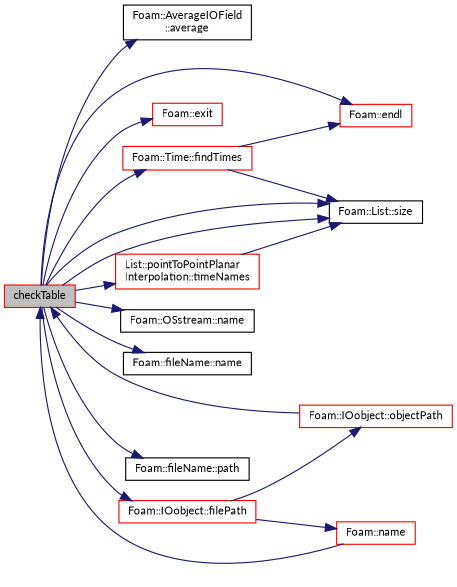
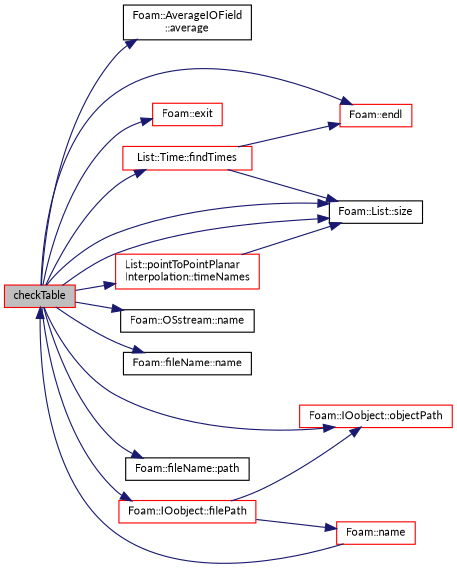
node "Foam::Time::findTimes": label "Foam::Time::findTimes" -> "List::Time::findTimes"
edge "Foam::IOobject::objectPath" -> "checkTable": reversed
